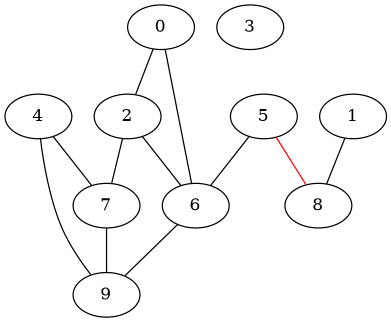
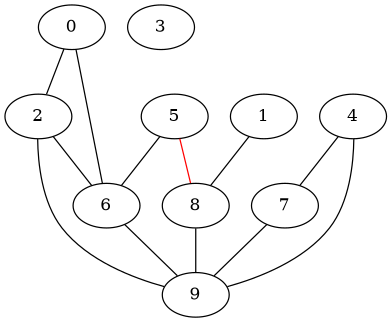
edge "2" -- "7": now "2" -- "9"
edge "8" -- "9": added
